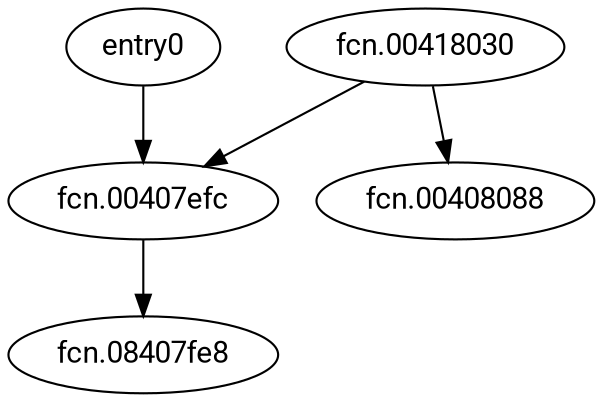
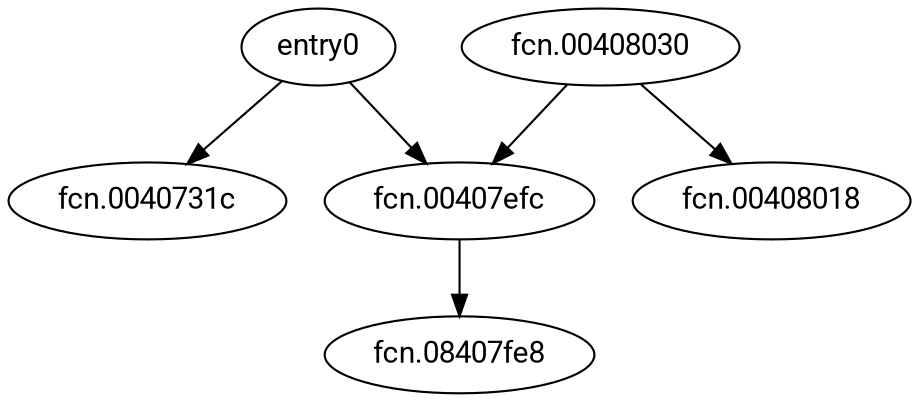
node "fcn.00418030": label "fcn.00418030" -> "fcn.00408030"
node "fcn.0040731c": added
node "fcn.00408088": label "fcn.00408088" -> "fcn.00408018"
